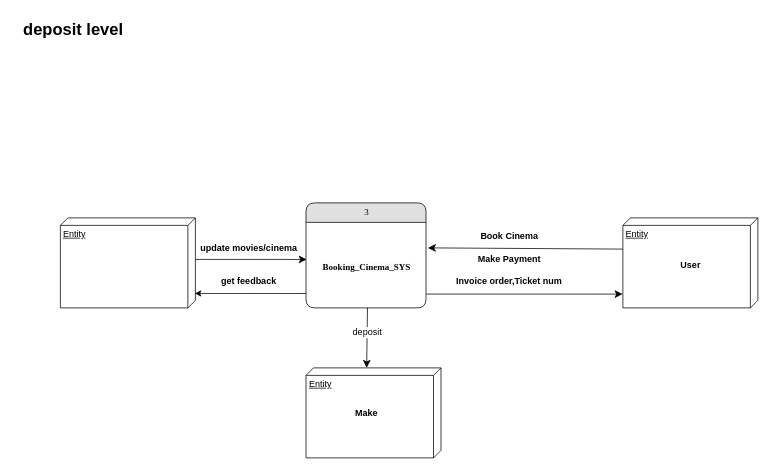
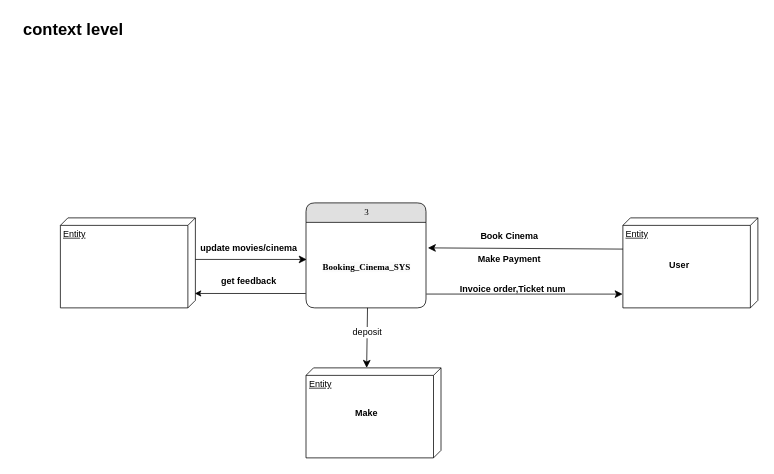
node "deposit level": label "deposit level" -> "context level"
node "User": moved (690, 265) -> (679, 265)
node "Invoice order,Ticket num": moved (509, 282) -> (512, 289)
